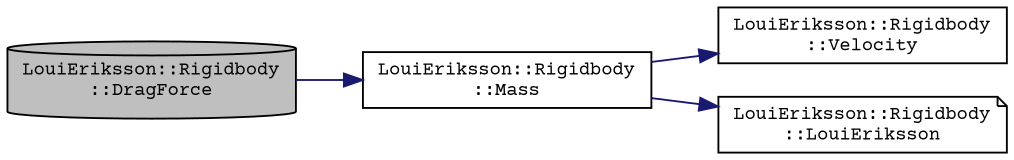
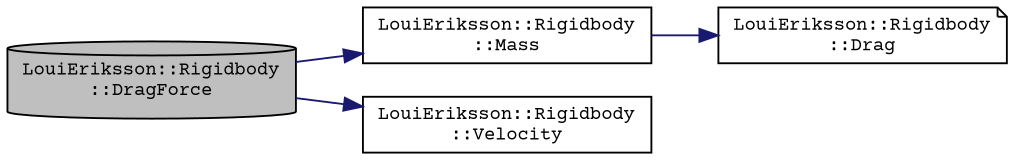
edge "LouiEriksson::Rigidbody ::Mass" -> "LouiEriksson::Rigidbody ::Velocity": now "LouiEriksson::Rigidbody ::DragForce" -> "LouiEriksson::Rigidbody ::Velocity"
node "LouiEriksson::Rigidbody ::LouiEriksson": label "LouiEriksson::Rigidbody ::LouiEriksson" -> "LouiEriksson::Rigidbody ::Drag"
